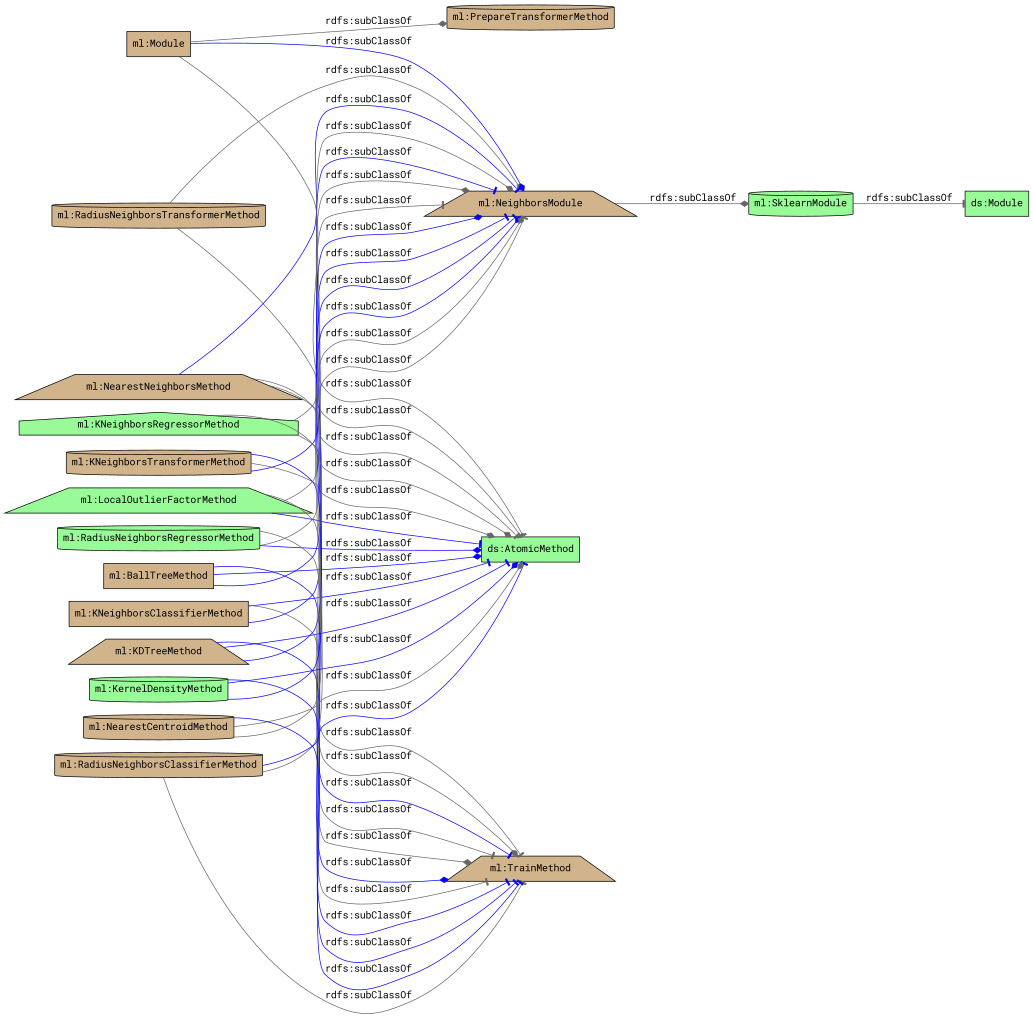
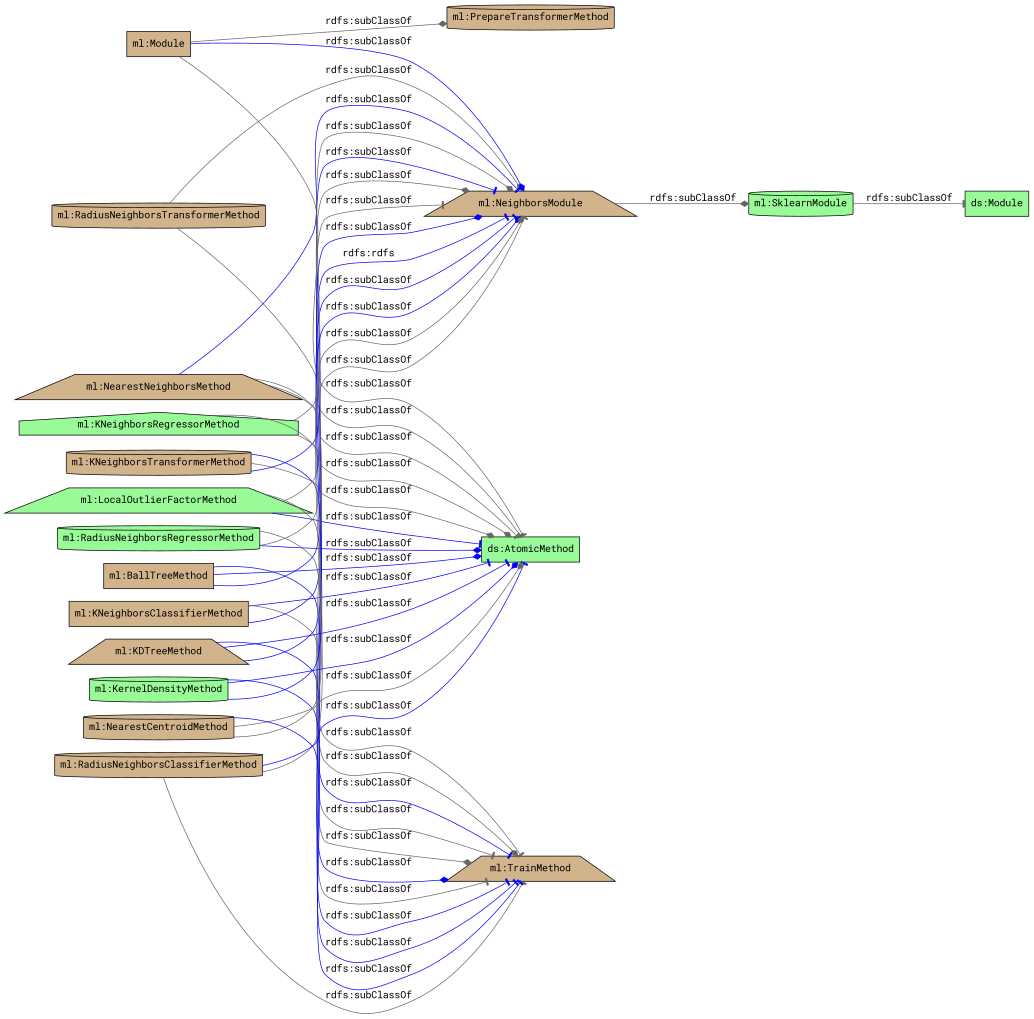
edge "ml:KNeighborsClassifierMethod" -> "ml:NeighborsModule": label "rdfs:subClassOf" -> "rdfs:rdfs"
